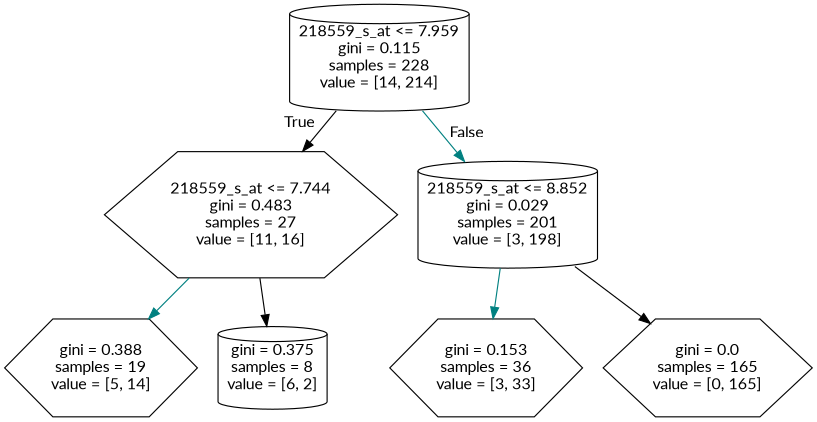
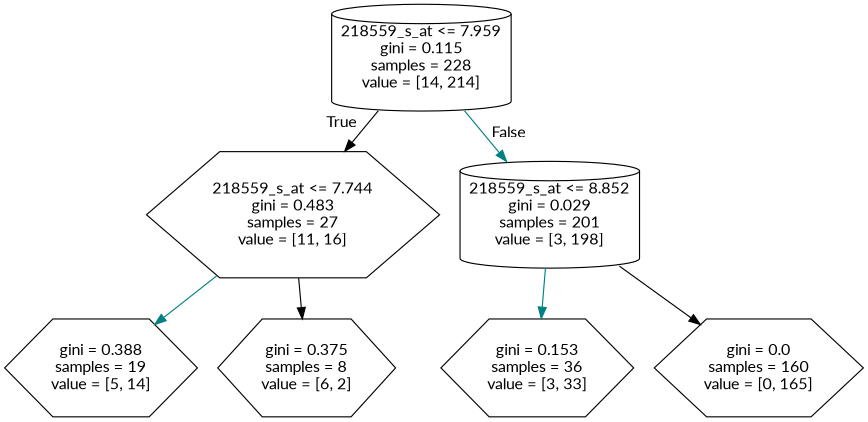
node "gini = 0.375 samples = 8 value = [6, 2]": shape cylinder -> hexagon
node "gini = 0.0 samples = 165 value = [0, 165]": label "gini = 0.0 samples = 165 value = [0, 165]" -> "gini = 0.0 samples = 160 value = [0, 165]"
